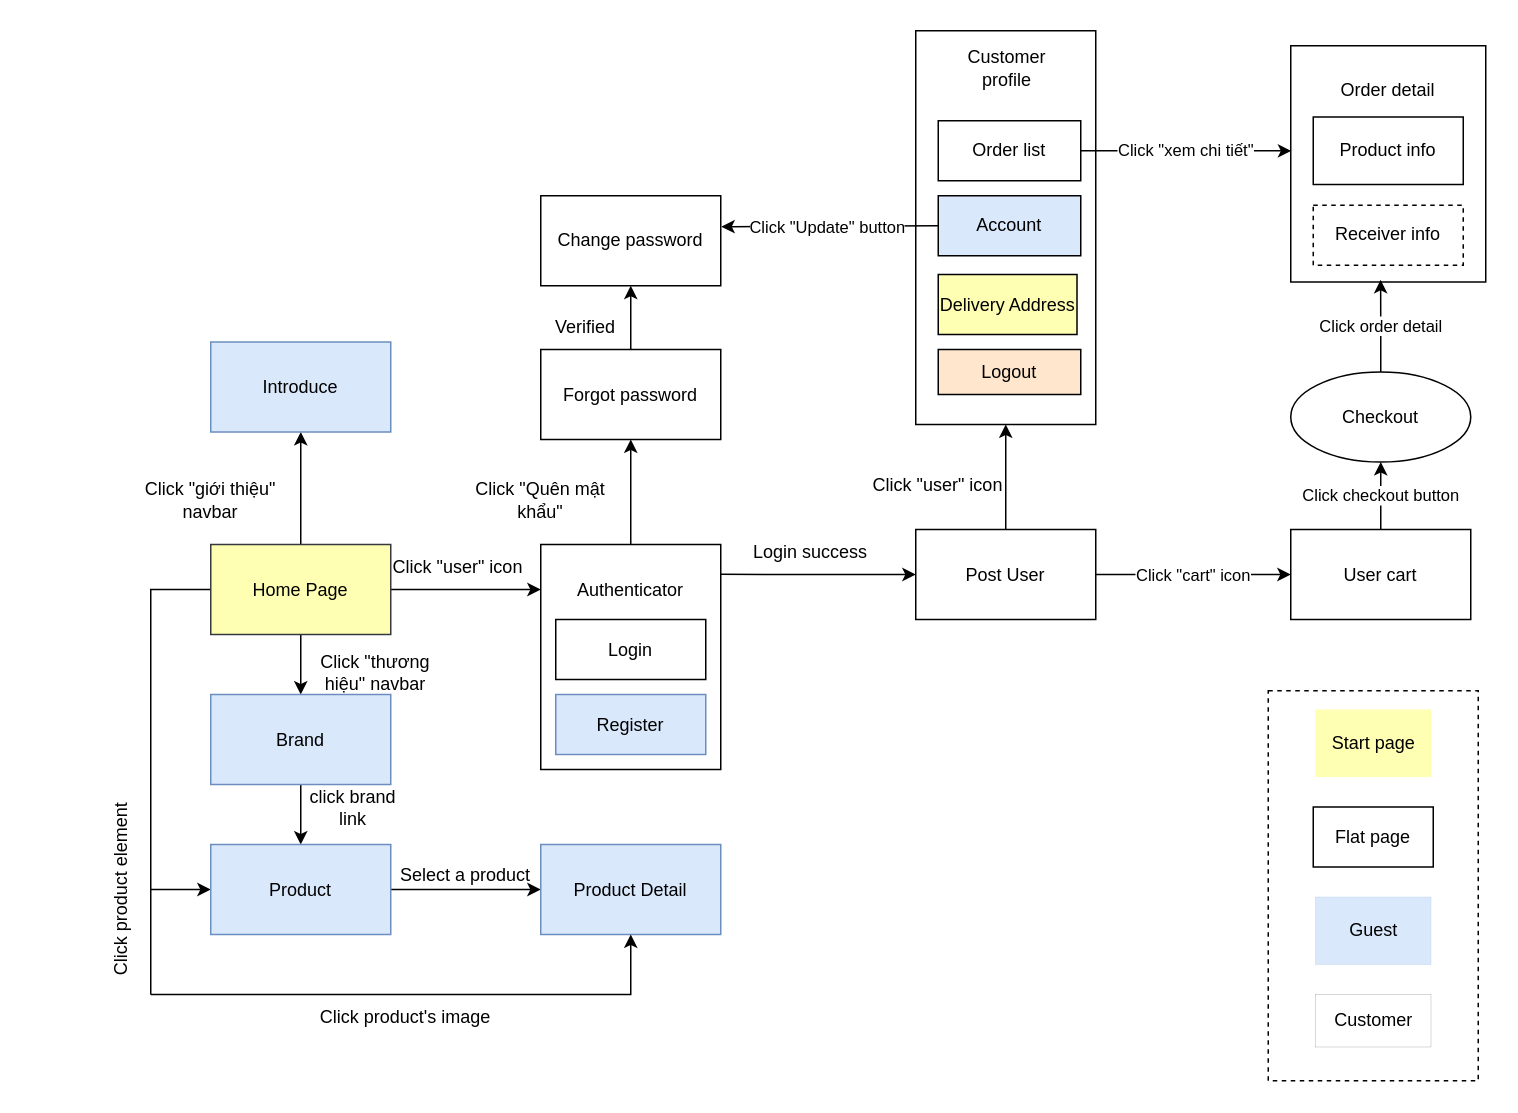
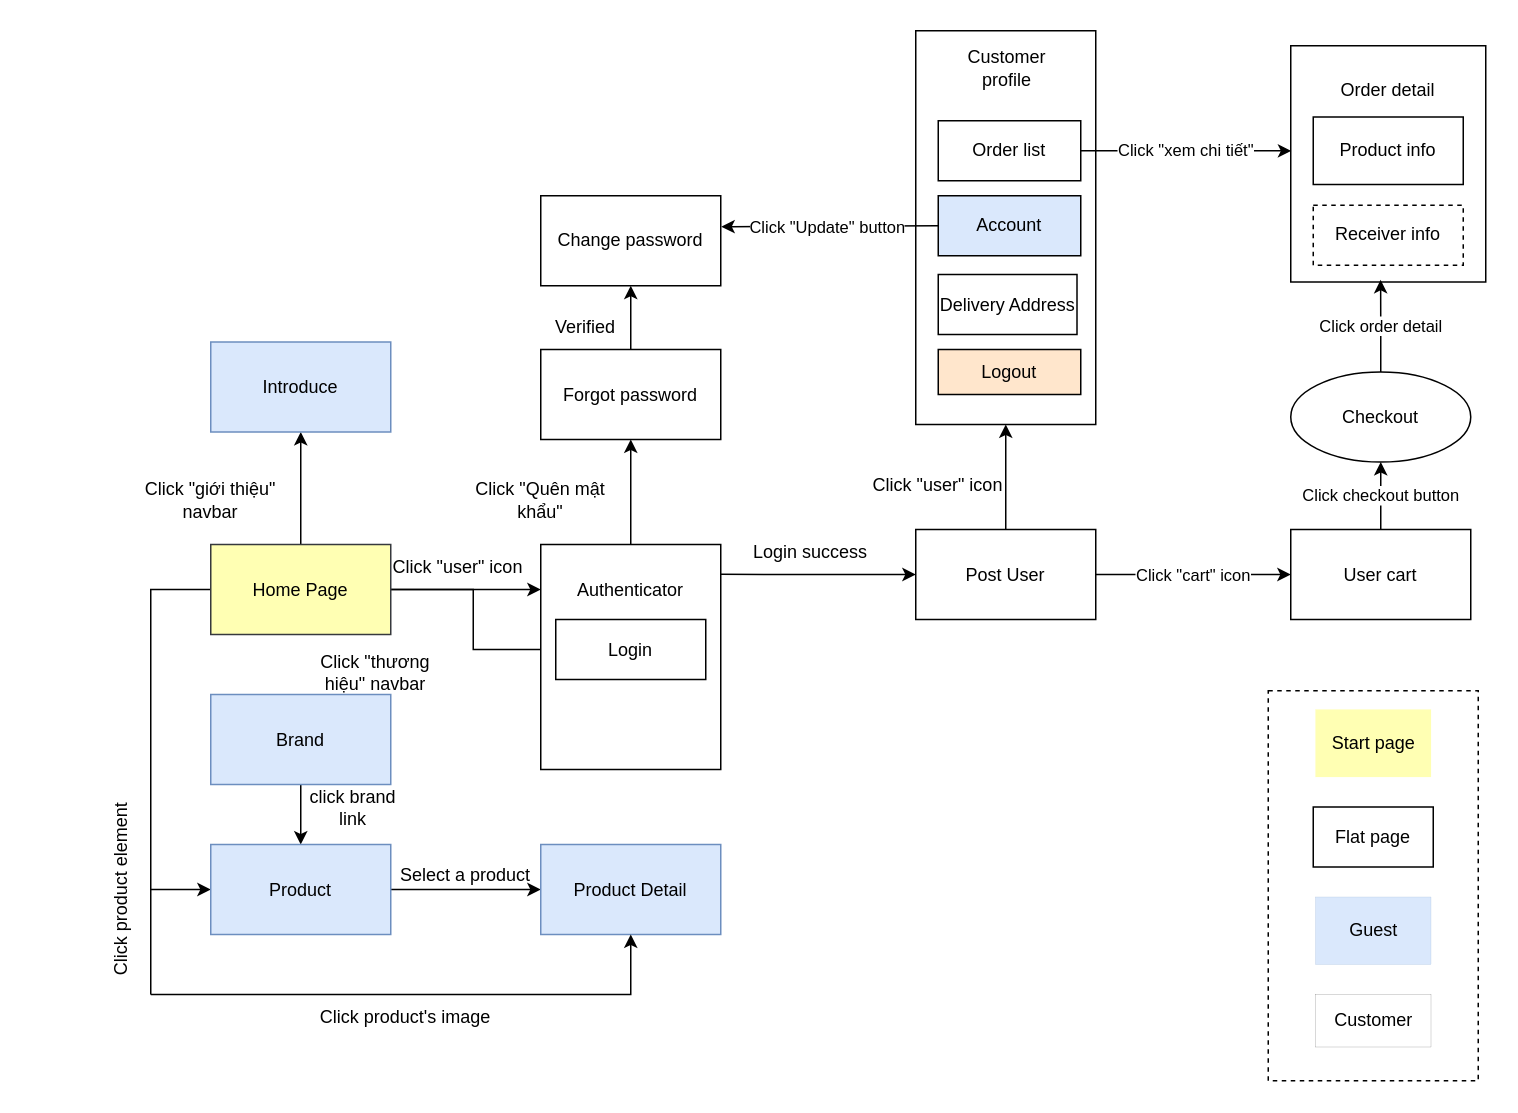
node "Delivery Address": fillcolor #ffffb3 -> #ffffff
edge "Home Page" -> "Brand": now "Home Page" -> "Login"
node "Register": removed
